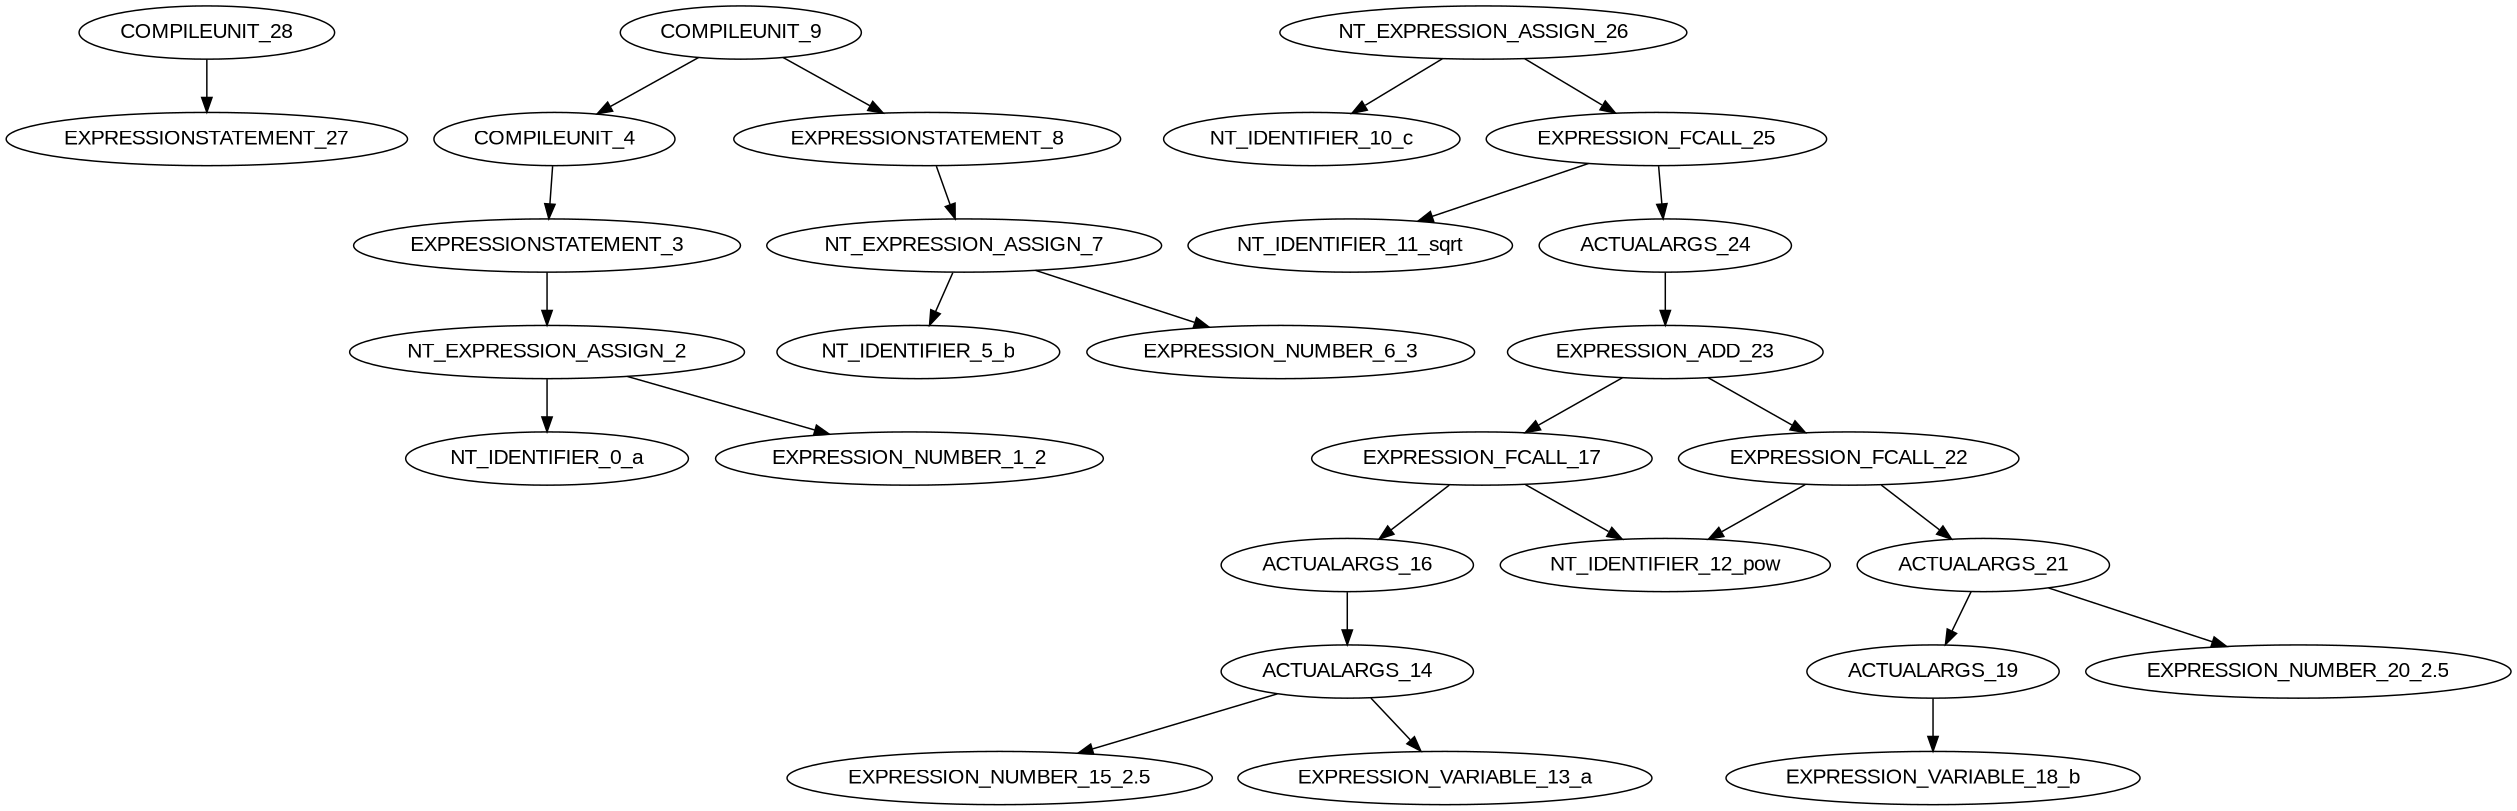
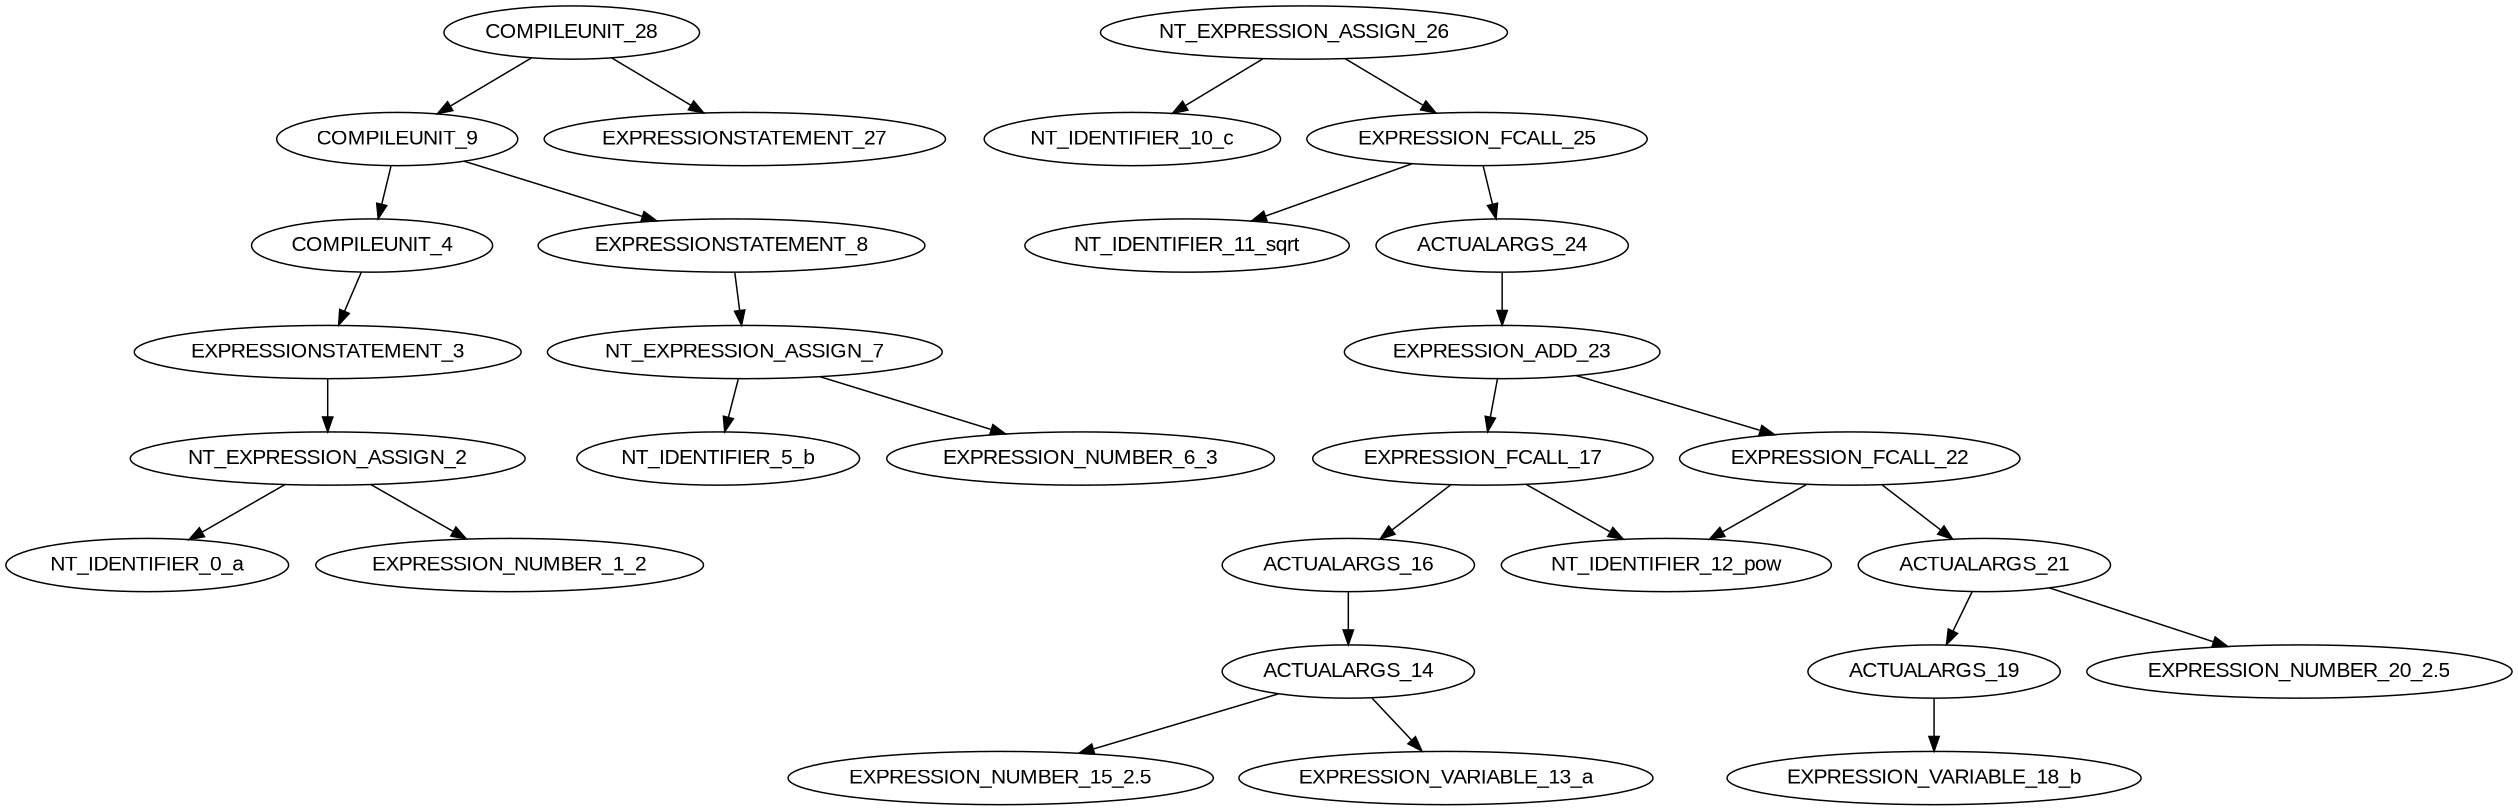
edge "COMPILEUNIT_28" -> "COMPILEUNIT_9": added
